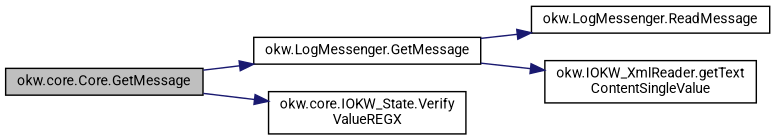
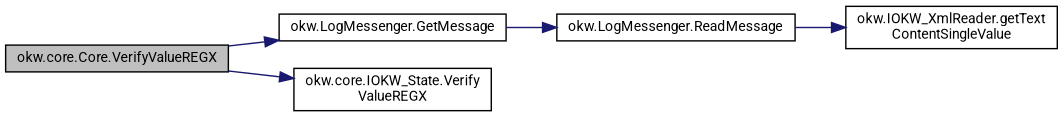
edge "okw.LogMessenger.GetMessage" -> "okw.IOKW_XmlReader.getText ContentSingleValue": now "okw.LogMessenger.ReadMessage" -> "okw.IOKW_XmlReader.getText ContentSingleValue"
node "okw.core.Core.GetMessage": label "okw.core.Core.GetMessage" -> "okw.core.Core.VerifyValueREGX"
